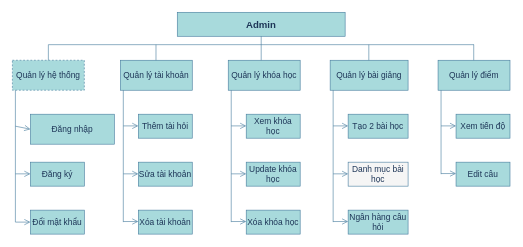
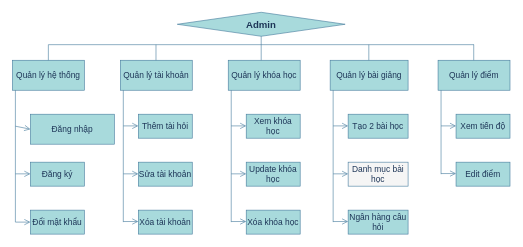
node "Admin": shape rectangle -> diamond
node "Quản lý hệ thống": style dashed -> solid
node "Edit câu": label "Edit câu" -> "Edit điểm"
